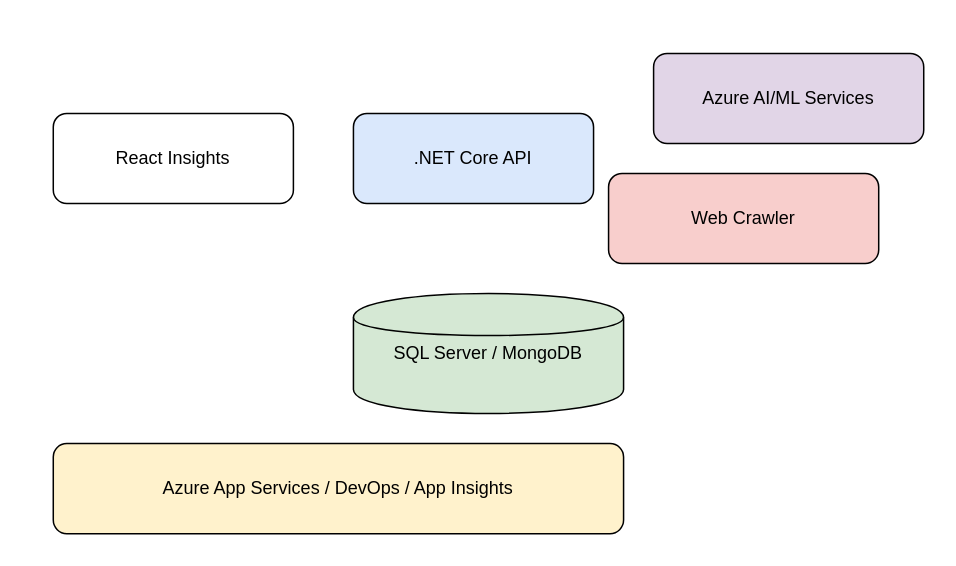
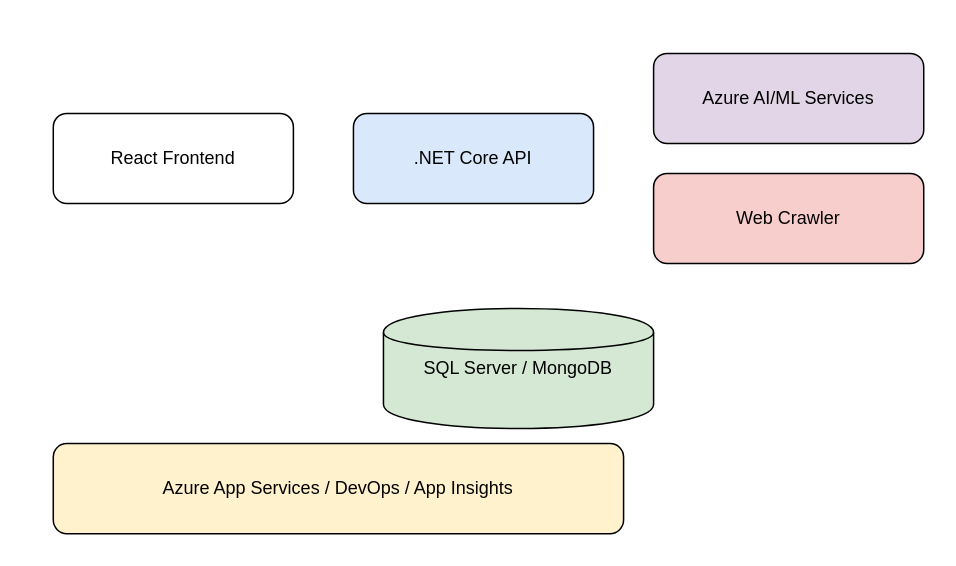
node "React Insights": label "React Insights" -> "React Frontend"
node "Web Crawler": moved (743, 218) -> (788, 218)
node "SQL Server / MongoDB": moved (488, 353) -> (518, 368)
